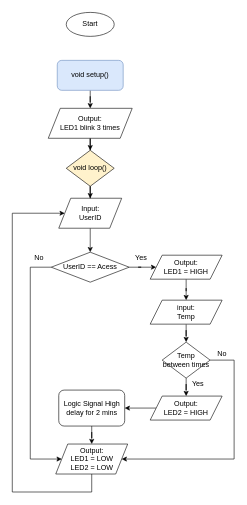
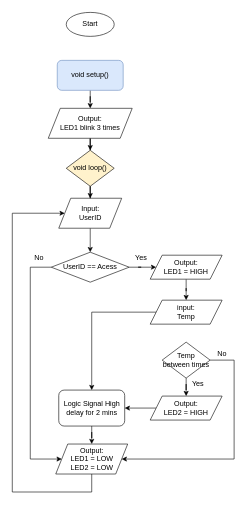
edge "input: Temp" -> "Temp between times": now "input: Temp" -> "Logic Signal High delay for 2 mins"
